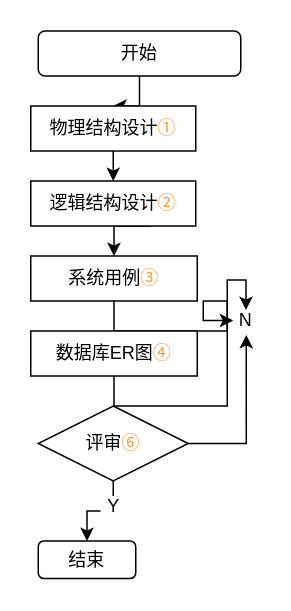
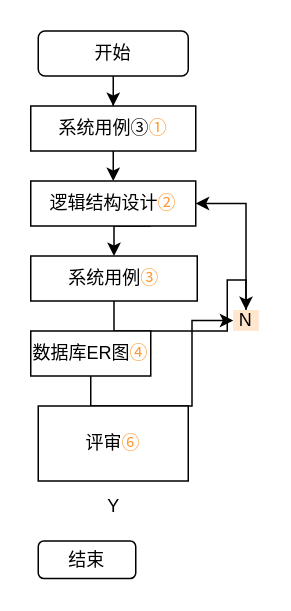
node "开始": size 203x45 -> 150x45
node "物理结构设计①": label "物理结构设计①" -> "系统用例③①"
edge "N" -> "逻辑结构设计②": added
node "N": fillcolor #ffffff -> #ffe6cc
node "数据库ER图④": size 167x45 -> 120x45
edge "评审⑥" -> "N": removed
node "评审⑥": shape diamond -> rectangle
edge "评审⑥" -> "结束": removed
